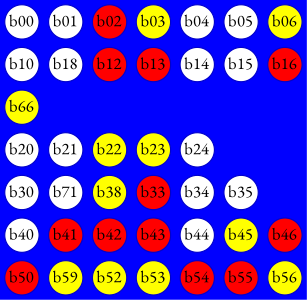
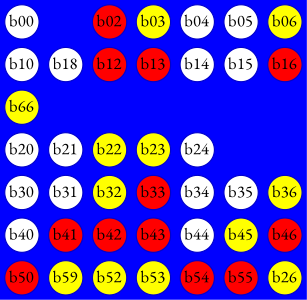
node "b01": removed
node "b71": label "b71" -> "b31"
node "b38": label "b38" -> "b32"
node "b36": added
node "b56": label "b56" -> "b26"
